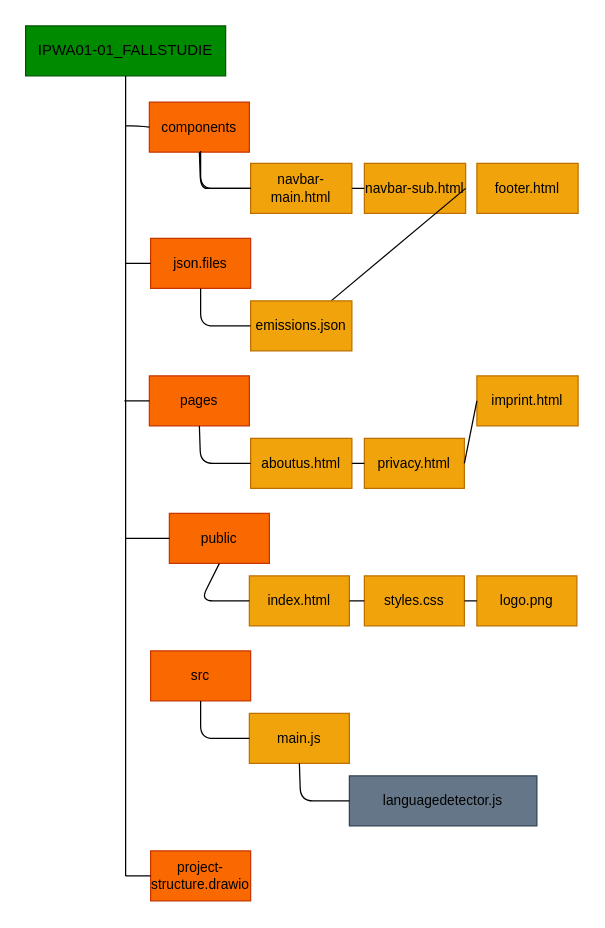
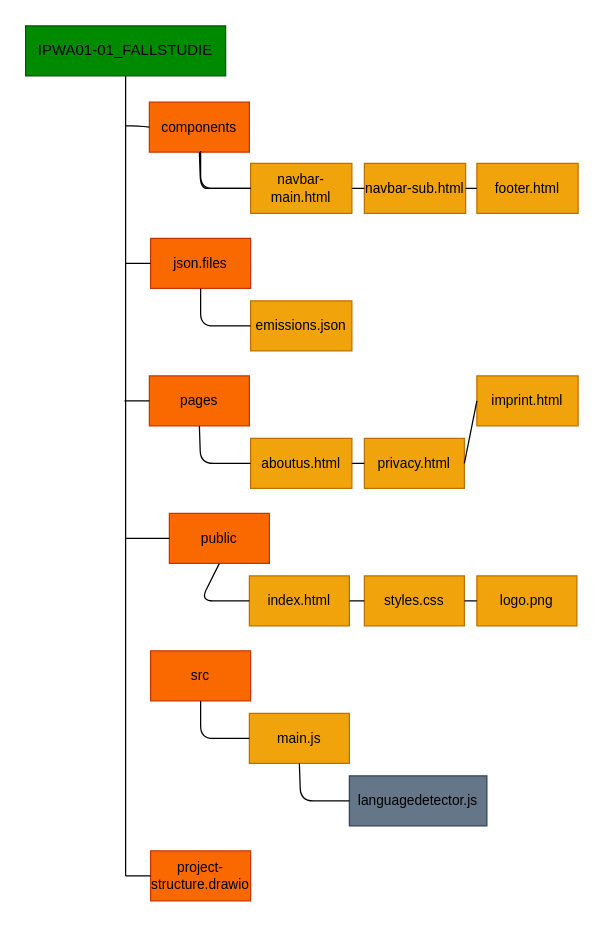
edge "navbar-sub.html" -- "emissions.json": now "navbar-sub.html" -- "footer.html"
node "languagedetector.js": size 188x50 -> 138x50
